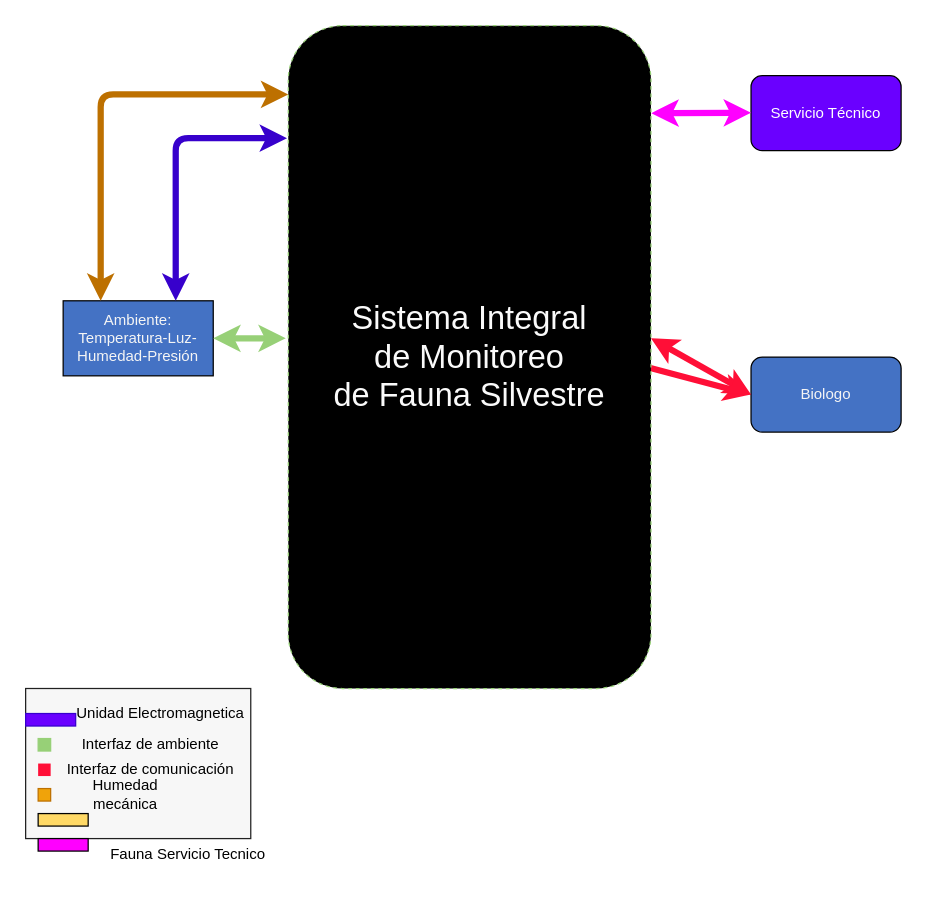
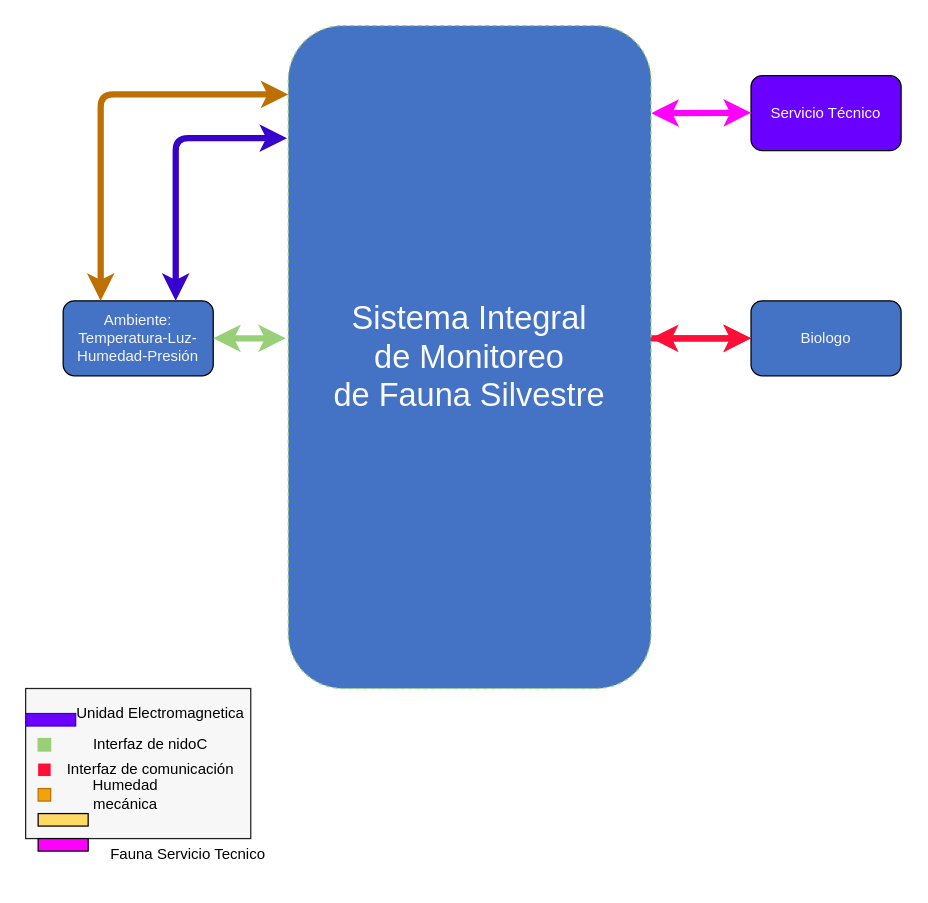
node "Ambiente: Temperatura-Luz-Humedad-Presión": shape rectangle -> rounded rectangle
node "Sistema Integral de Monitoreo de Fauna Silvestre": fillcolor #000000 -> #4472c4
node "Biologo": moved (826, 394) -> (826, 338)
node "Interfaz de ambiente": label "Interfaz de ambiente" -> "Interfaz de nidoC"
